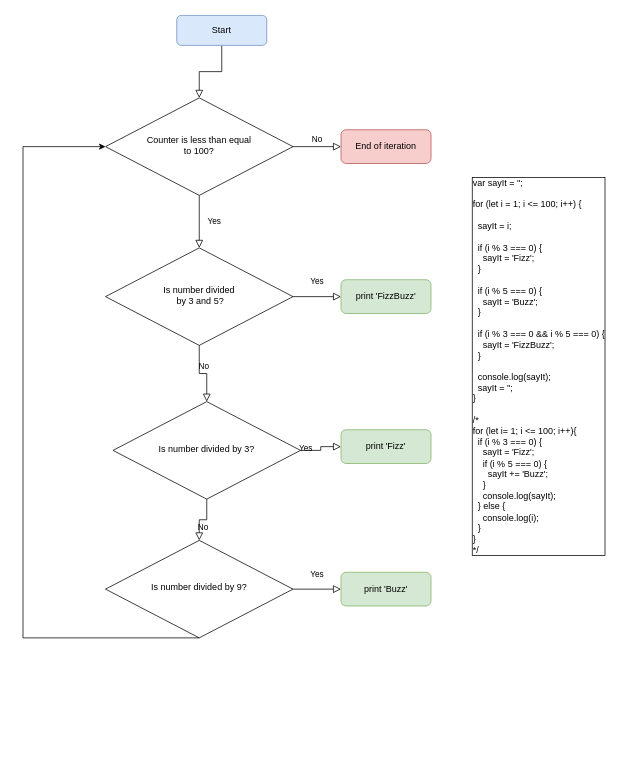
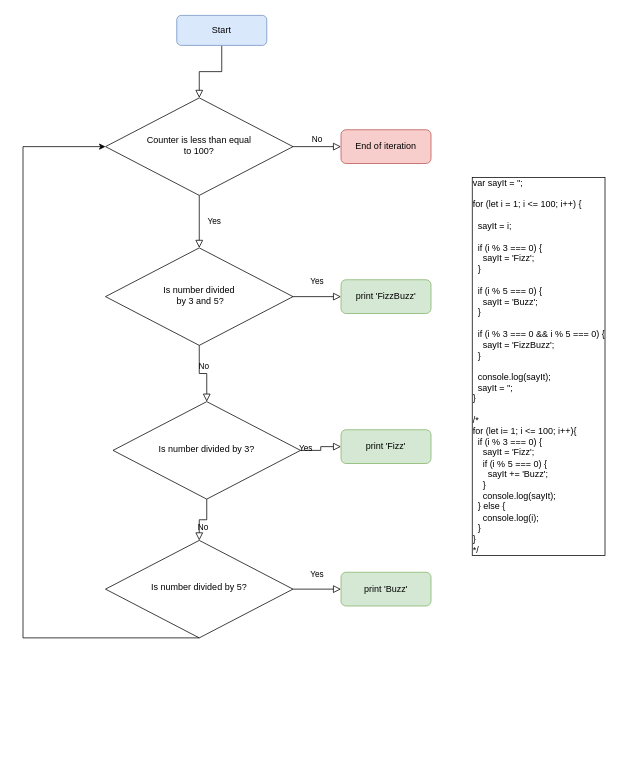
node "Is number divided by 9?": label "Is number divided by 9?" -> "Is number divided by 5?"
